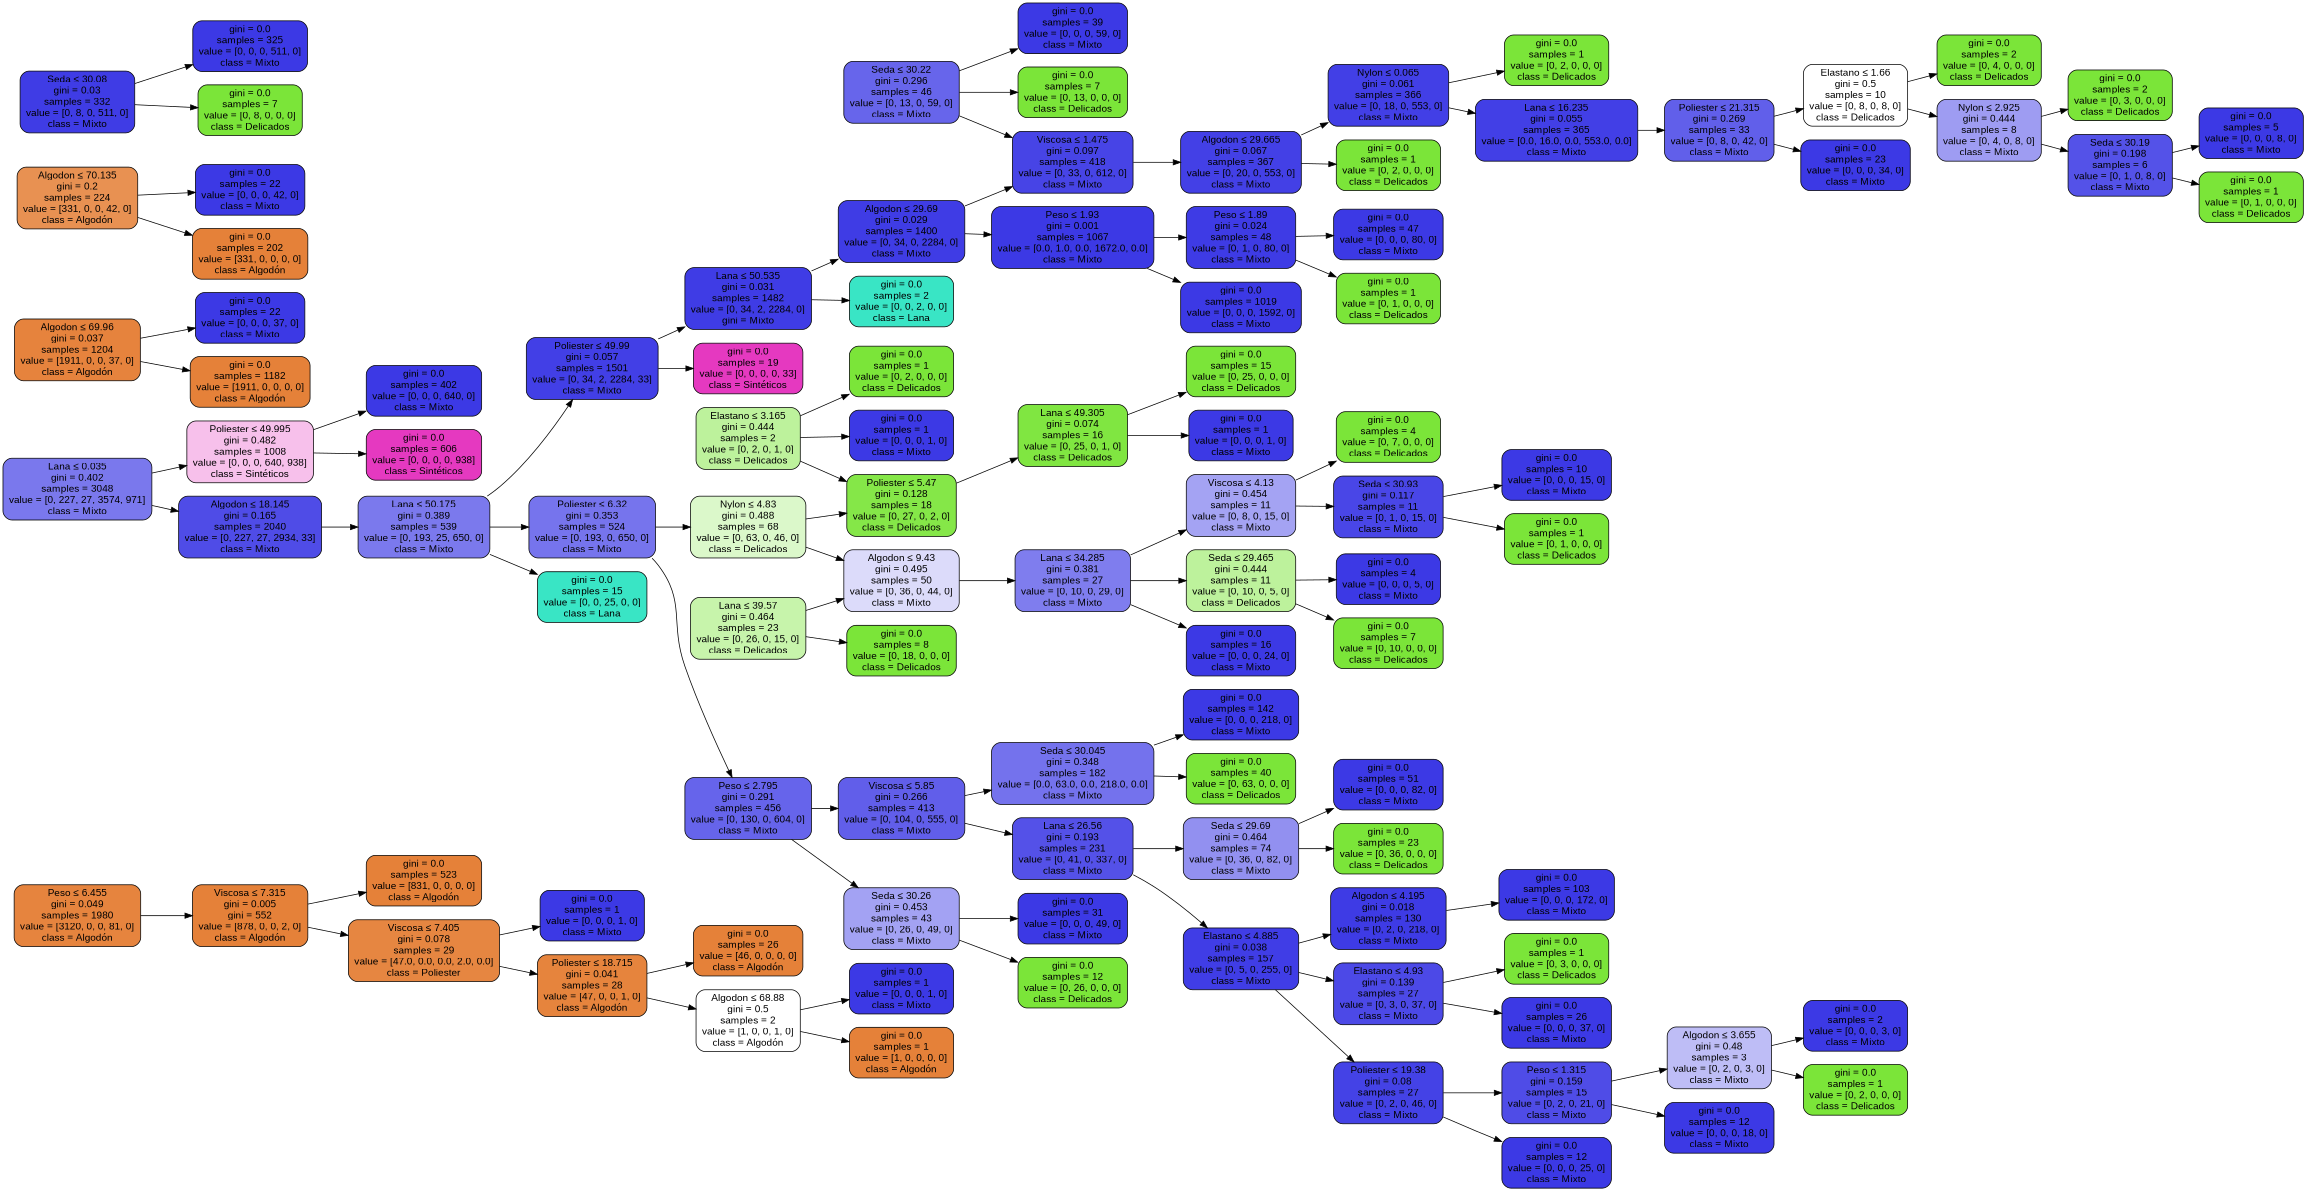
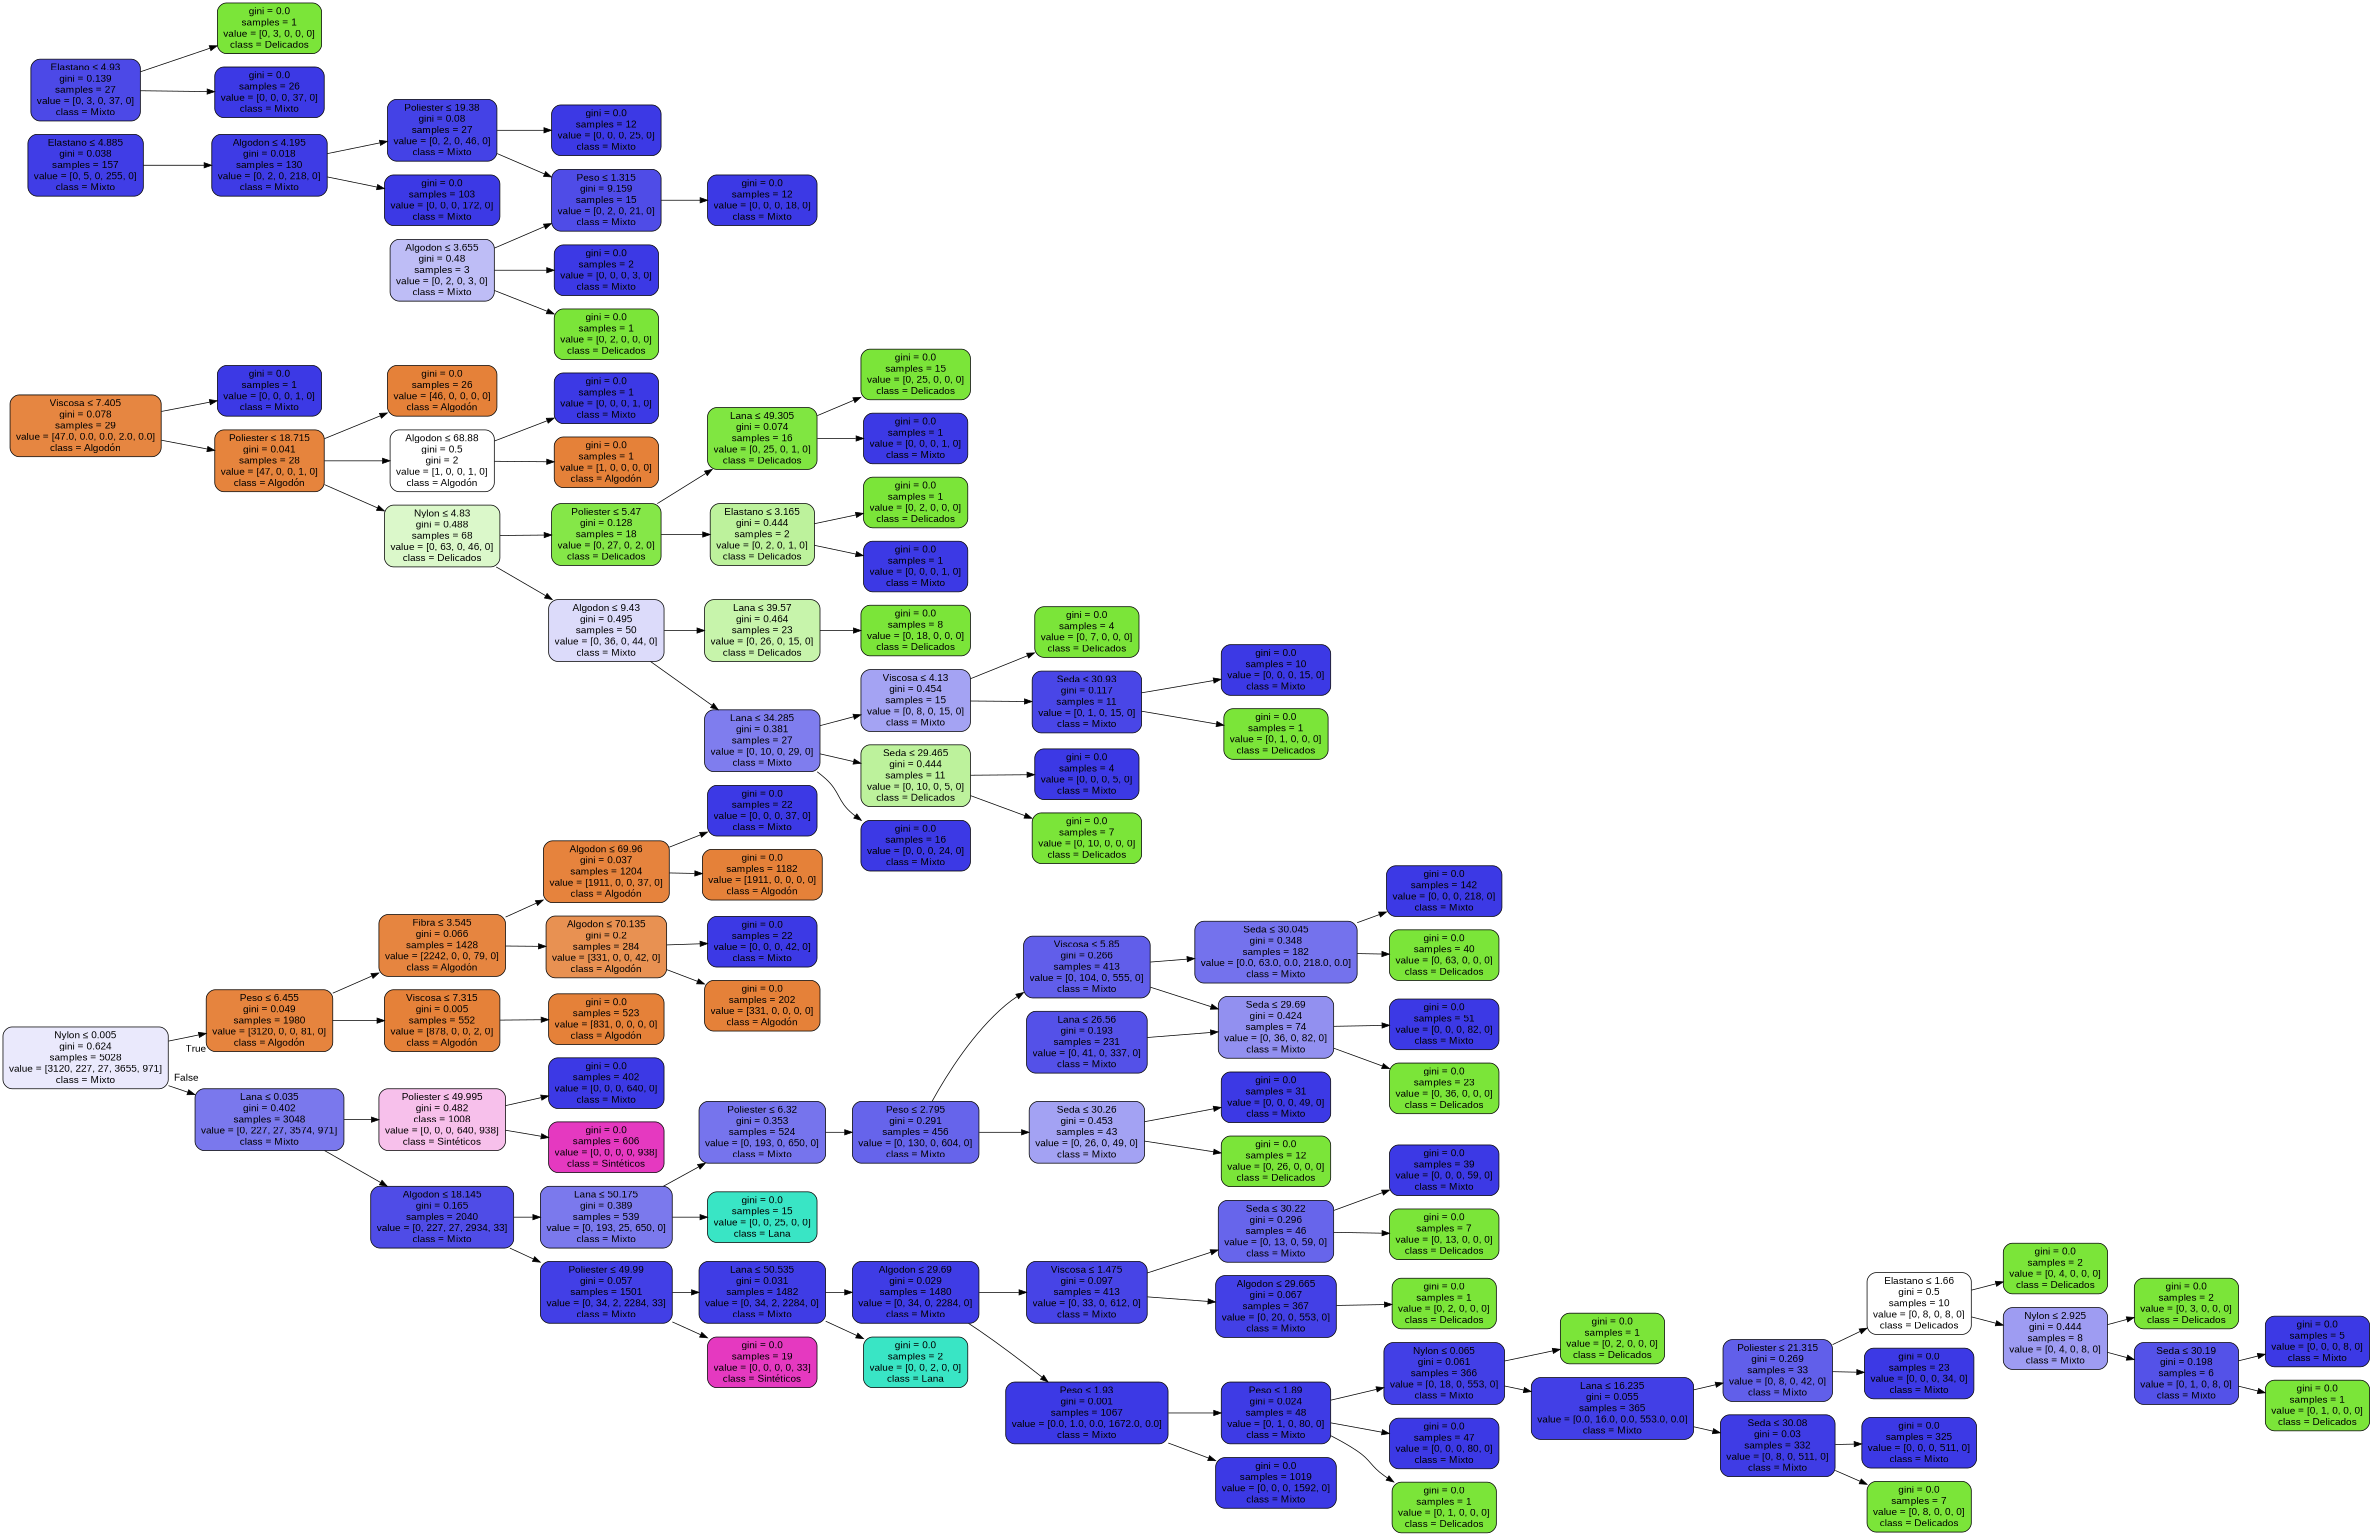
edge "Seda ≤ 30.22" -> "Viscosa ≤ 1.475": reversed
edge "Algodon ≤ 29.665" -> "Nylon ≤ 0.065": now "Peso ≤ 1.89" -> "Nylon ≤ 0.065"
node "Viscosa ≤ 1.475": text "samples = 418" -> "samples = 413"
node "Algodon ≤ 70.135": text "samples = 224" -> "samples = 284"
node "Algodon ≤ 29.69": text "samples = 1400" -> "samples = 1480"
node "Lana ≤ 50.535": text "gini = Mixto" -> "class = Mixto"
node "Poliester ≤ 49.995": text "samples = 1008" -> "class = 1008"
edge "Lana ≤ 50.175" -> "Poliester ≤ 49.99": now "Algodon ≤ 18.145" -> "Poliester ≤ 49.99"
edge "Elastano ≤ 3.165" -> "Poliester ≤ 5.47": reversed
node "Viscosa ≤ 4.13": text "samples = 11" -> "samples = 15"
edge "Poliester ≤ 6.32" -> "Nylon ≤ 4.83": now "Poliester ≤ 18.715" -> "Nylon ≤ 4.83"
edge "Lana ≤ 39.57" -> "Algodon ≤ 9.43": reversed
edge "Viscosa ≤ 5.85" -> "Lana ≤ 26.56": now "Viscosa ≤ 5.85" -> "Seda ≤ 29.69"
node "Seda ≤ 29.69": text "gini = 0.464" -> "gini = 0.424"
edge "Lana ≤ 26.56" -> "Elastano ≤ 4.885": removed
node "Viscosa ≤ 7.315": text "gini = 552" -> "samples = 552"
edge "Viscosa ≤ 7.315" -> "Viscosa ≤ 7.405": removed
node "Fibra ≤ 3.545": added
node "Viscosa ≤ 7.405": text "class = Poliester" -> "class = Algodón"
edge "Elastano ≤ 4.885" -> "Elastano ≤ 4.93": removed
node "Algodon ≤ 68.88": text "samples = 2" -> "gini = 2"
edge "Elastano ≤ 4.885" -> "Poliester ≤ 19.38": now "Algodon ≤ 4.195" -> "Poliester ≤ 19.38"
node "Nylon ≤ 0.005": added
edge "Peso ≤ 1.315" -> "Algodon ≤ 3.655": reversed
node "Peso ≤ 1.315": text "gini = 0.159" -> "gini = 9.159"
edge "Lana ≤ 16.235" -> "Seda ≤ 30.08": added
